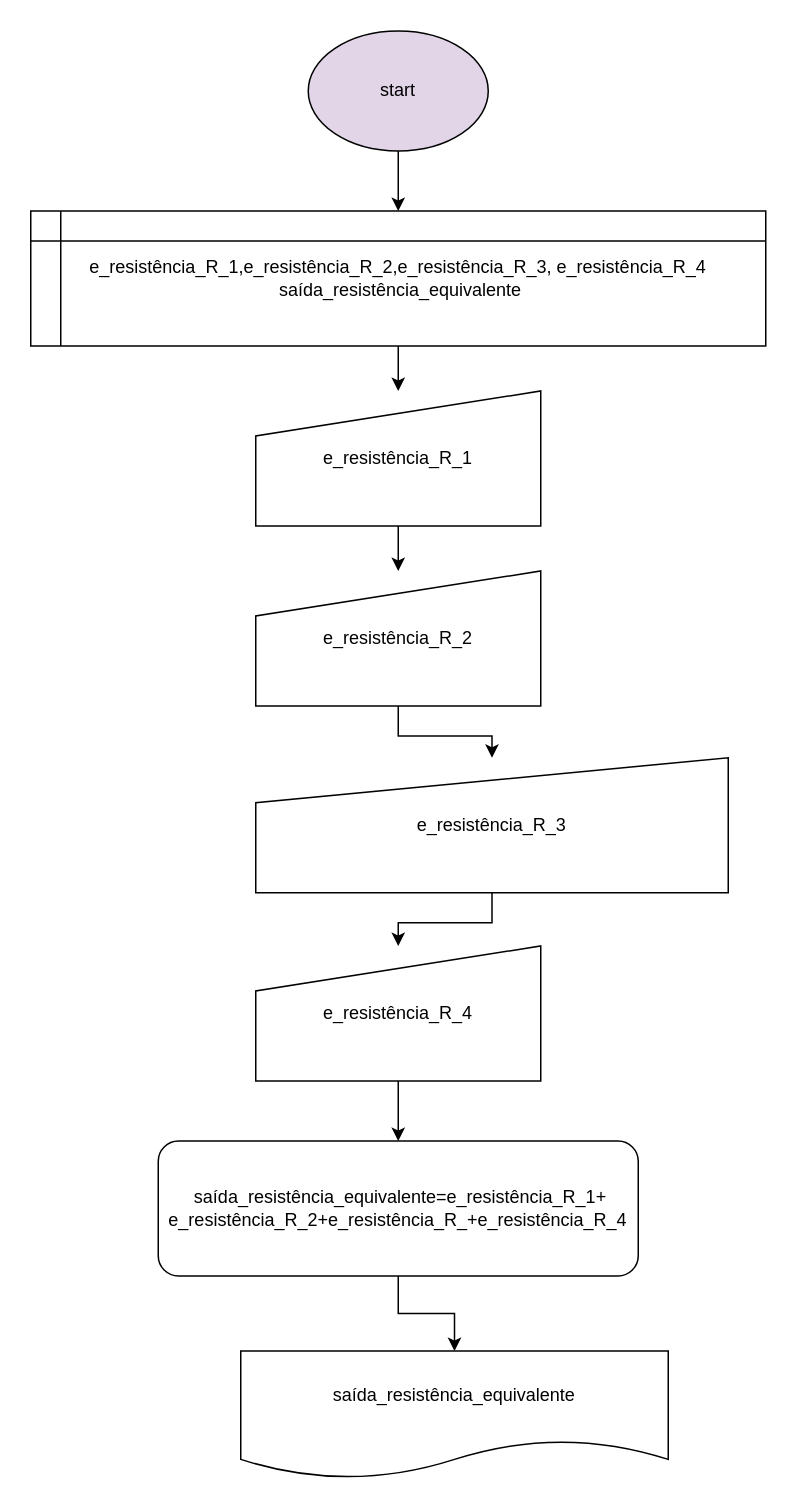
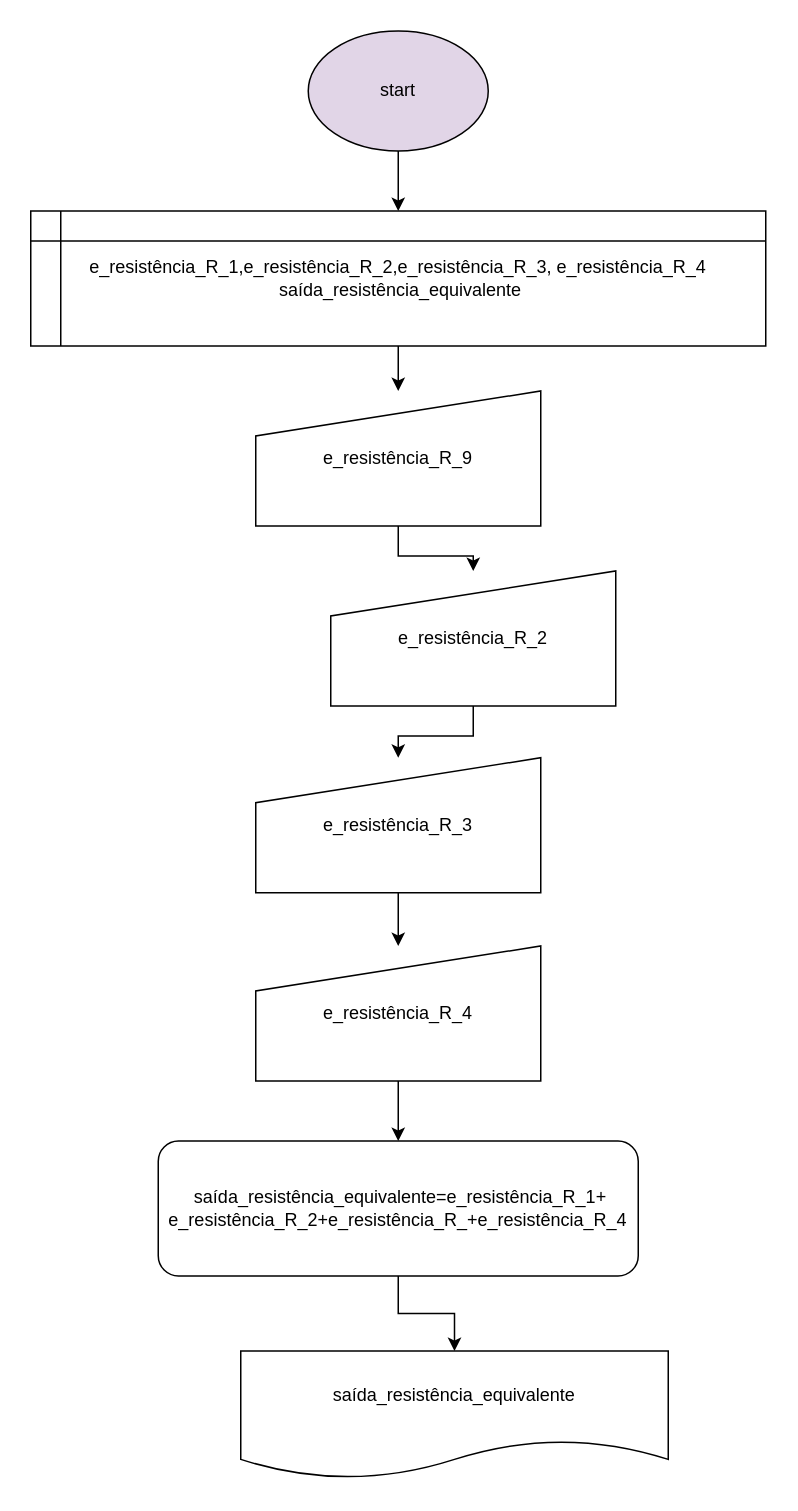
node "e_resistência_R_1": label "e_resistência_R_1" -> "e_resistência_R_9"
node "e_resistência_R_2": moved (398, 638) -> (473, 638)
node "e_resistência_R_3": size 473x135 -> 285x135
